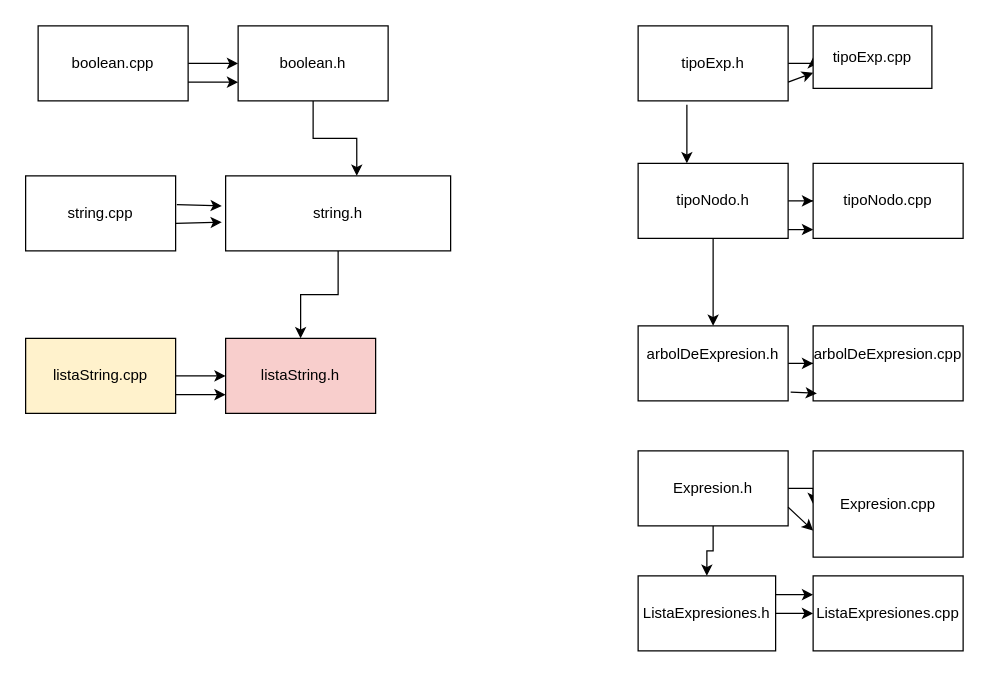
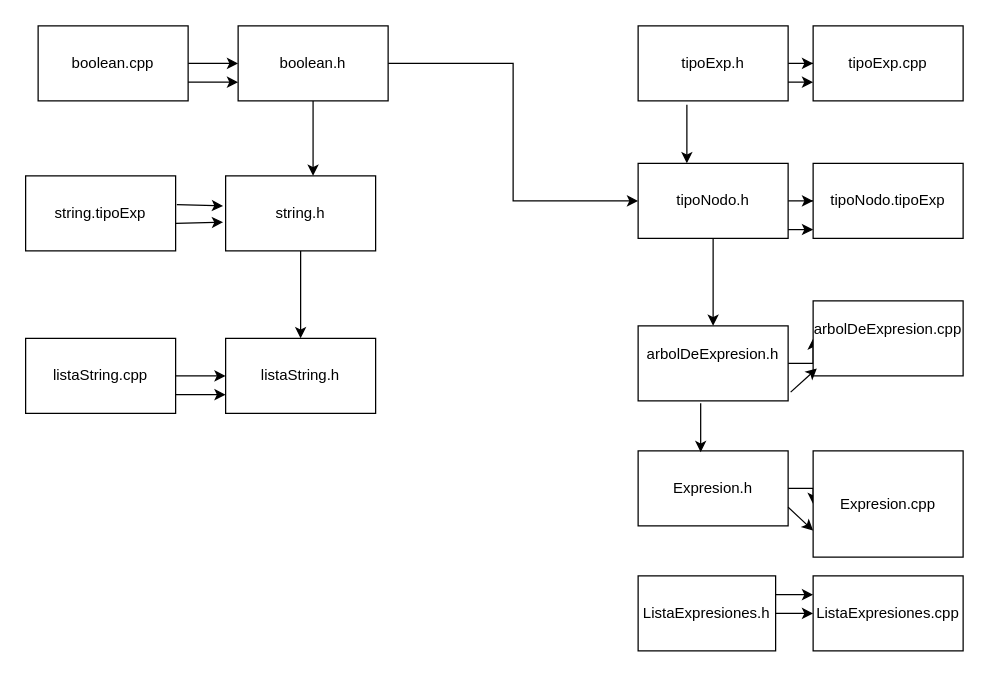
node "tipoExp.cpp": size 119x63 -> 150x75
edge "boolean.h" -> "tipoNodo.h": added
node "tipoNodo.cpp": label "tipoNodo.cpp" -> "tipoNodo.tipoExp"
node "string.cpp": label "string.cpp" -> "string.tipoExp"
node "string.h": size 225x75 -> 150x75
node "arbolDeExpresion.cpp": moved (888, 363) -> (888, 338)
node "listaString.cpp": fillcolor #fff2cc -> #ffffff
node "listaString.h": fillcolor #f8cecc -> #ffffff
edge "arbolDeExpresion.h" -> "Expresion.h": added
edge "Expresion.h" -> "ListaExpresiones.h": removed
